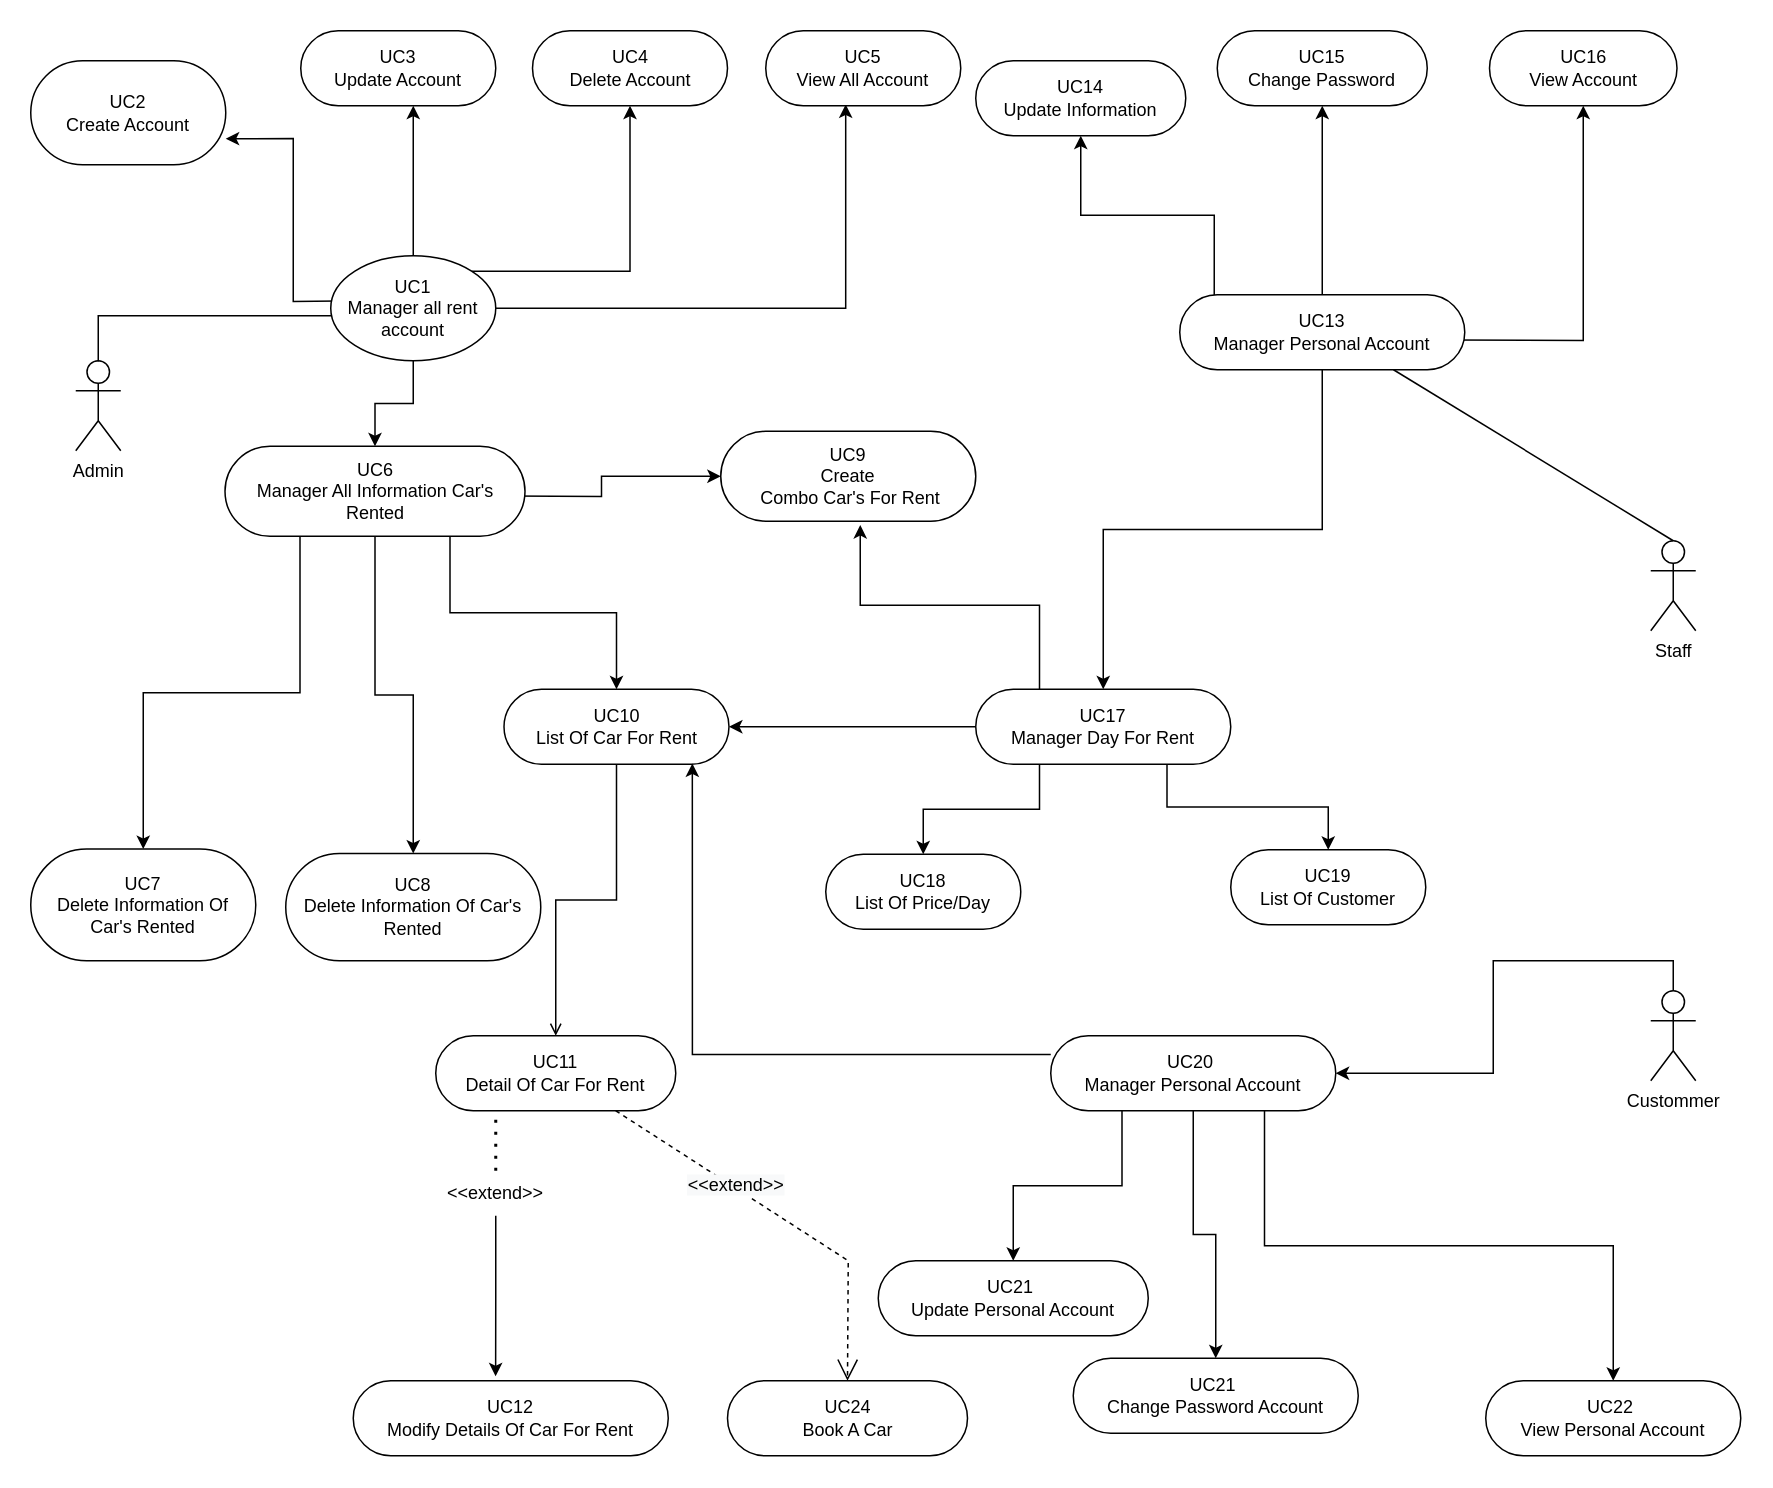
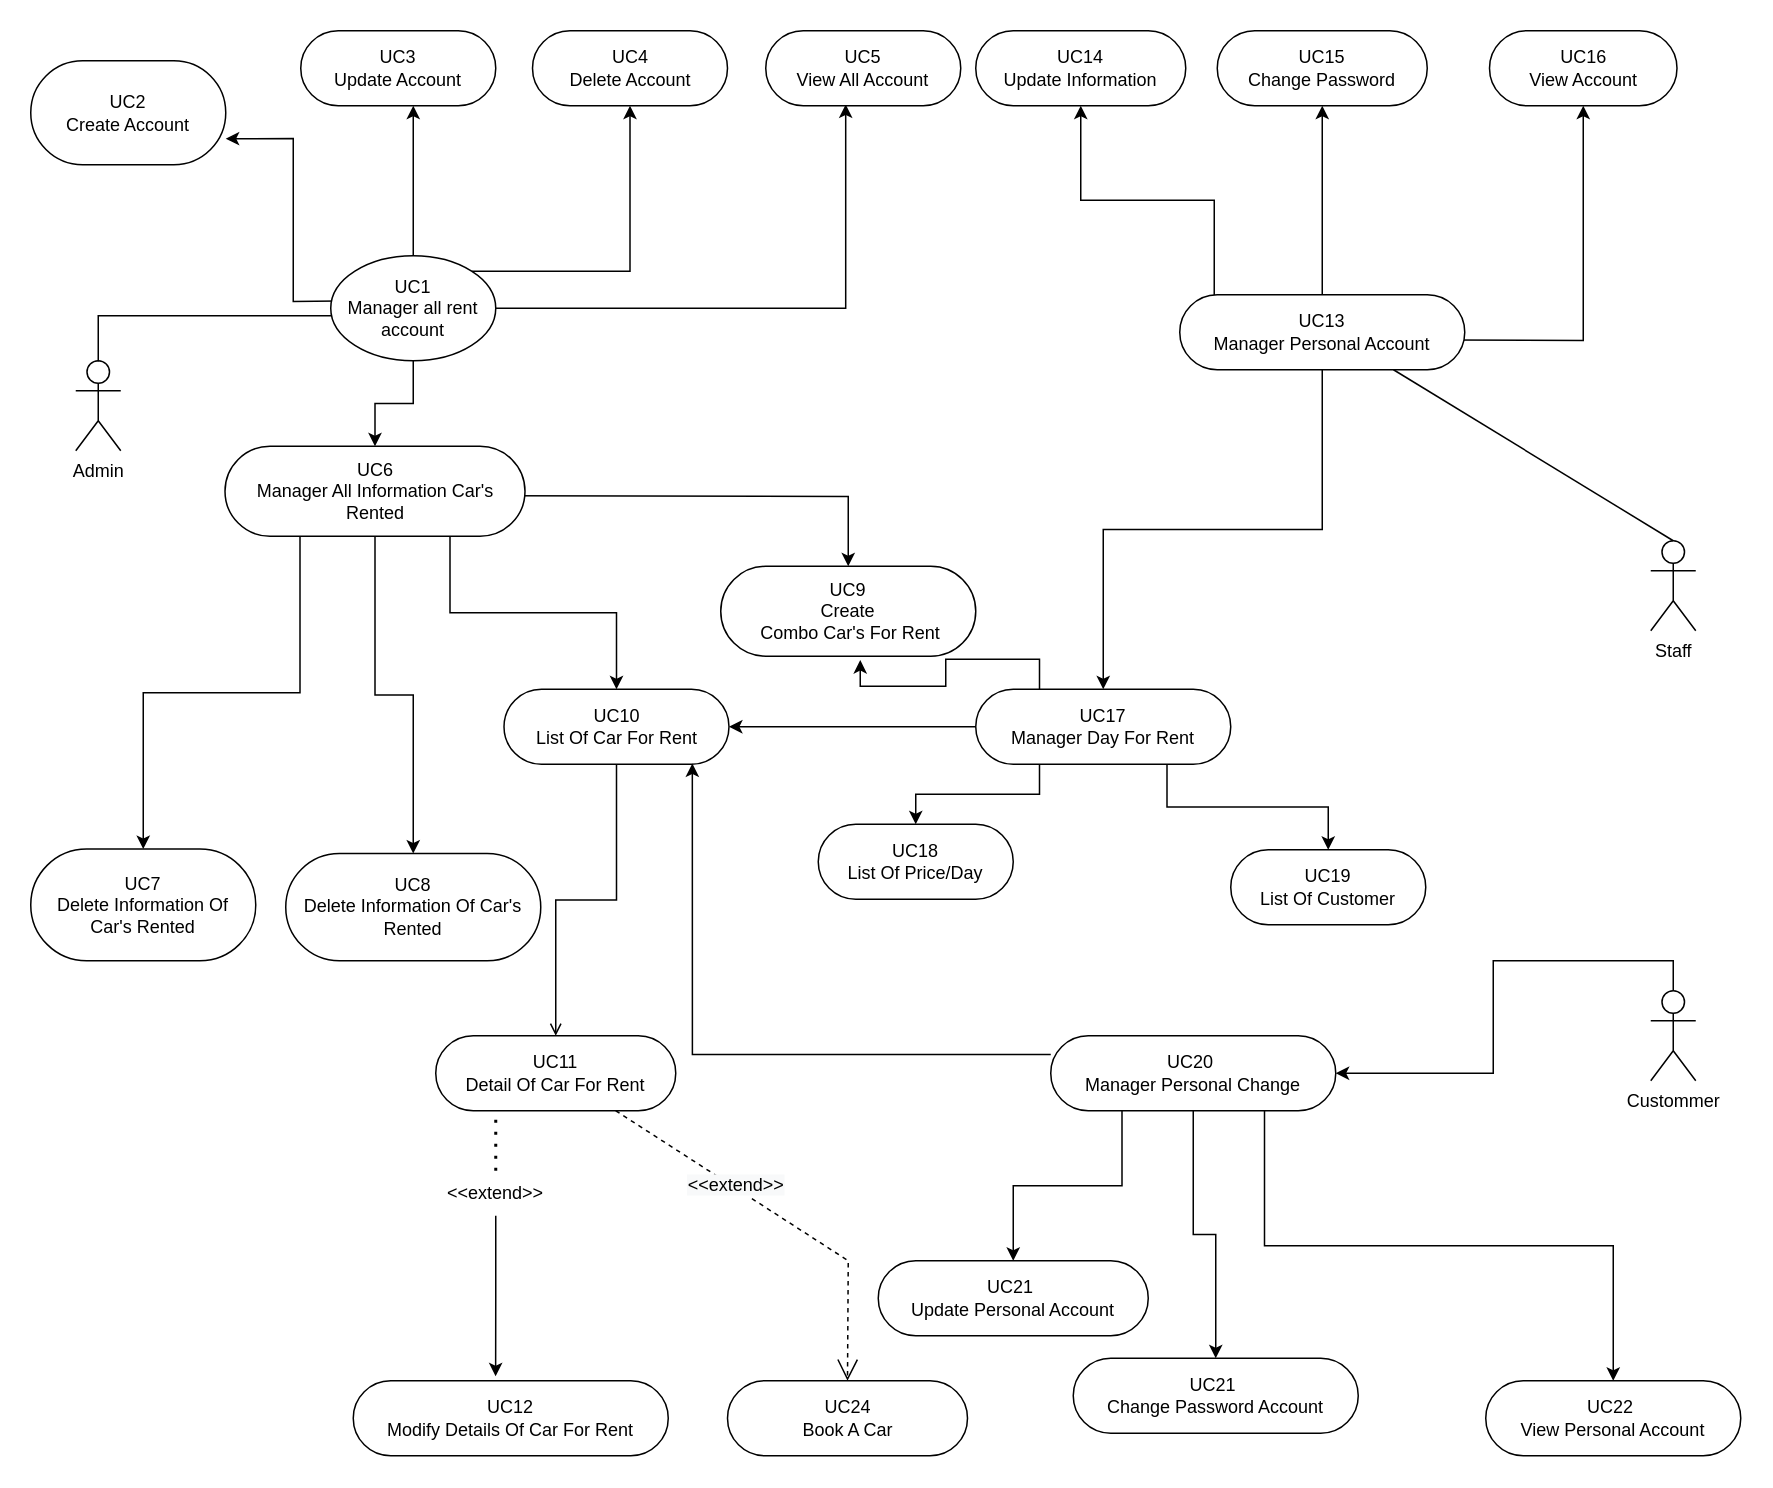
node "UC14 Update Information": moved (1081, 98) -> (1081, 68)
node "UC9 Create Combo Car's For Rent": moved (848, 476) -> (848, 611)
node "UC18 List Of Price/Day": moved (923, 892) -> (916, 862)
node "UC20 Manager Personal Account": label "UC20 Manager Personal Account" -> "UC20 Manager Personal Change"
